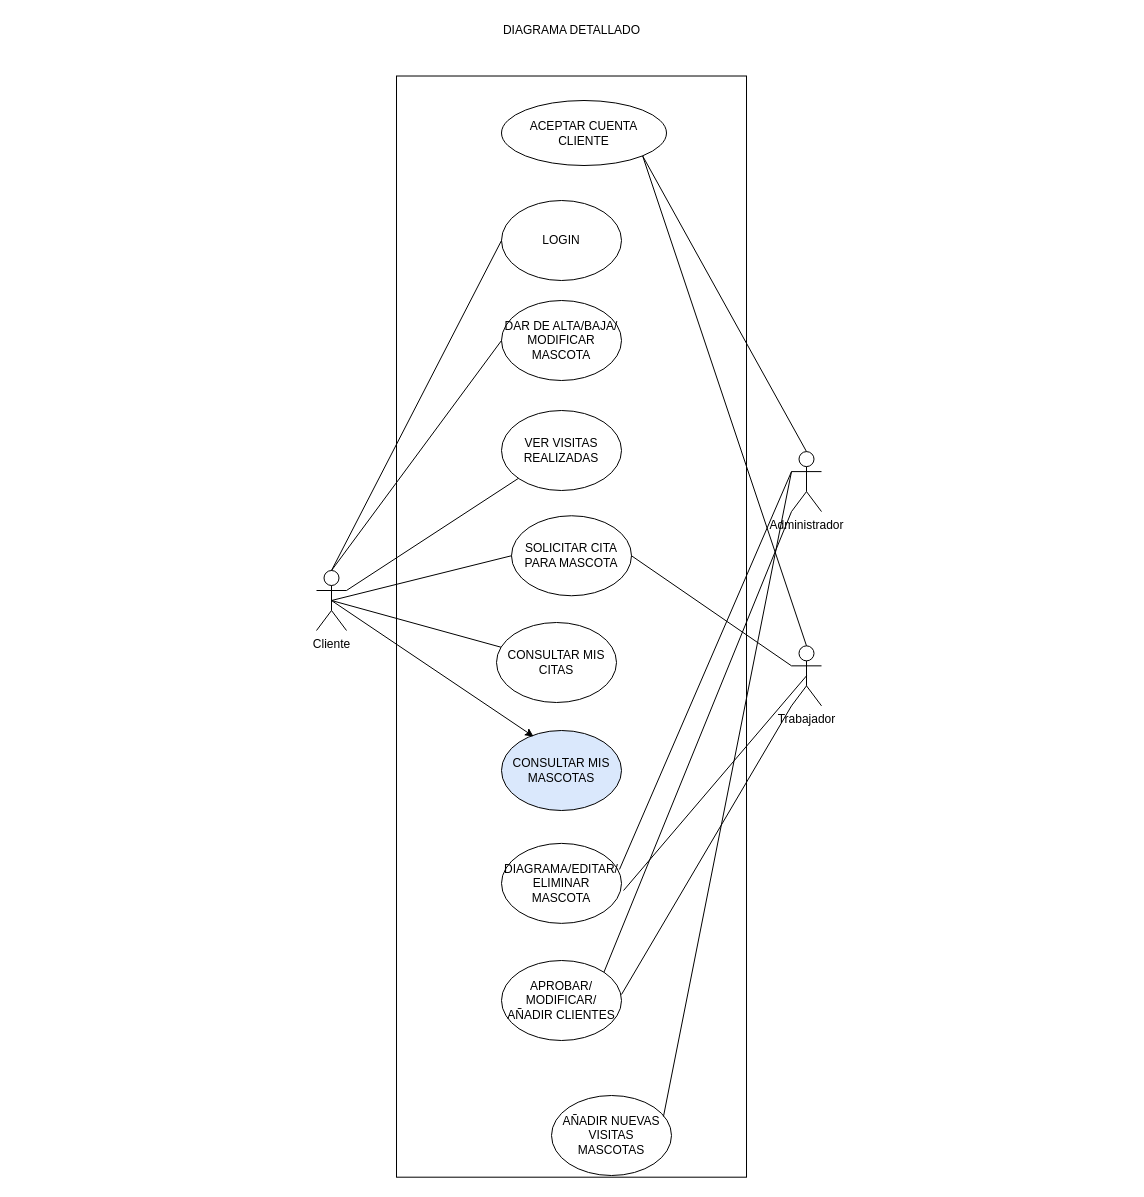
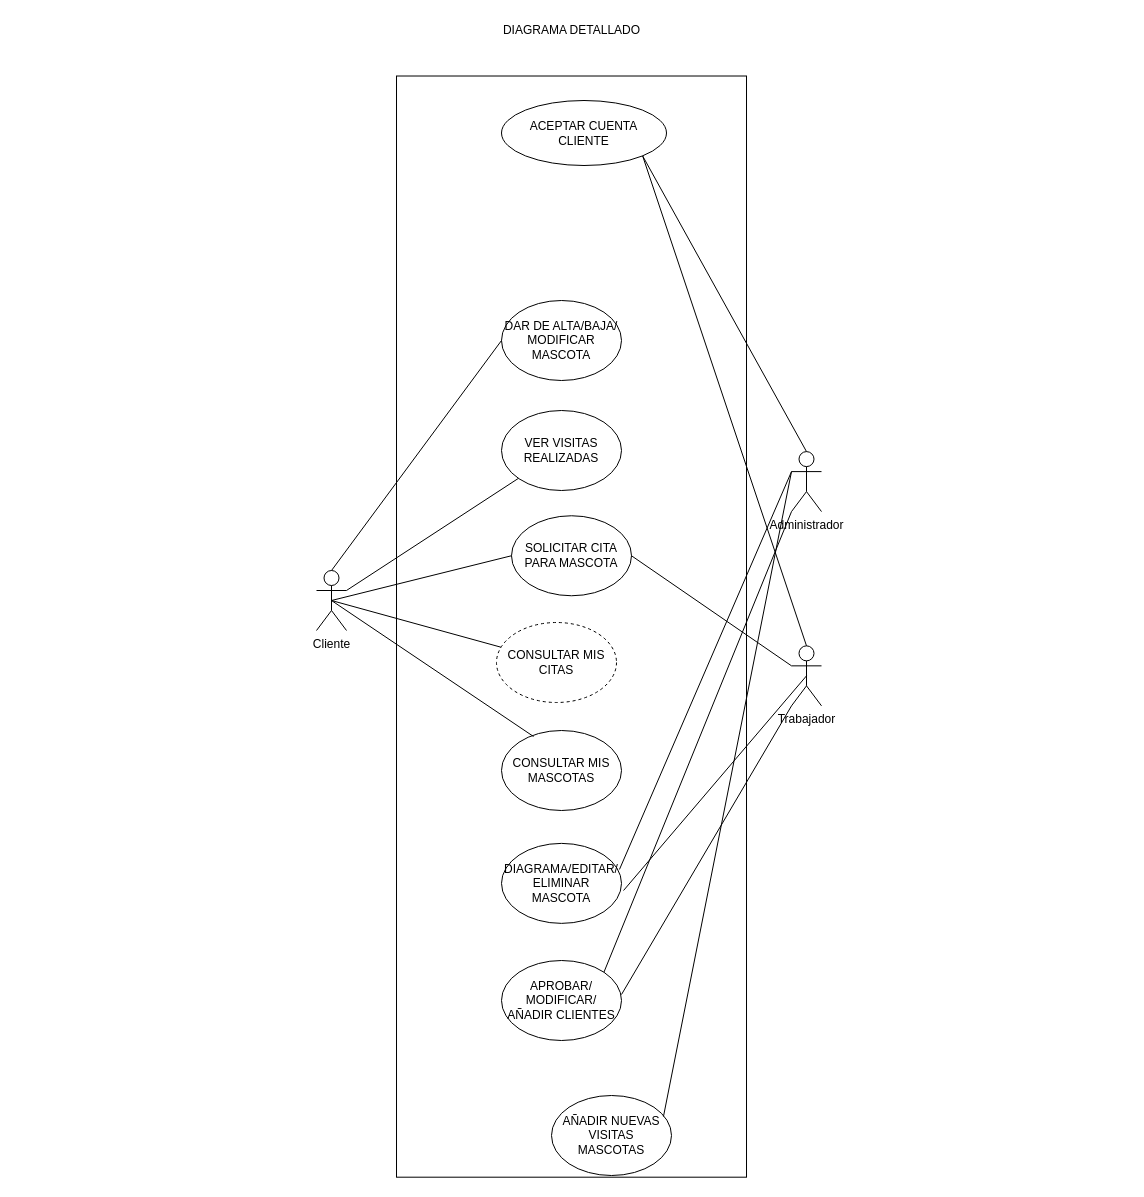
node "LOGIN": removed
edge "LOGIN" -- "Cliente": removed
node "CONSULTAR MIS CITAS": style solid -> dashed
edge "Cliente" -> "CONSULTAR MIS MASCOTAS": arrowhead classic -> none
node "CONSULTAR MIS MASCOTAS": fillcolor #dae8fc -> #ffffff
